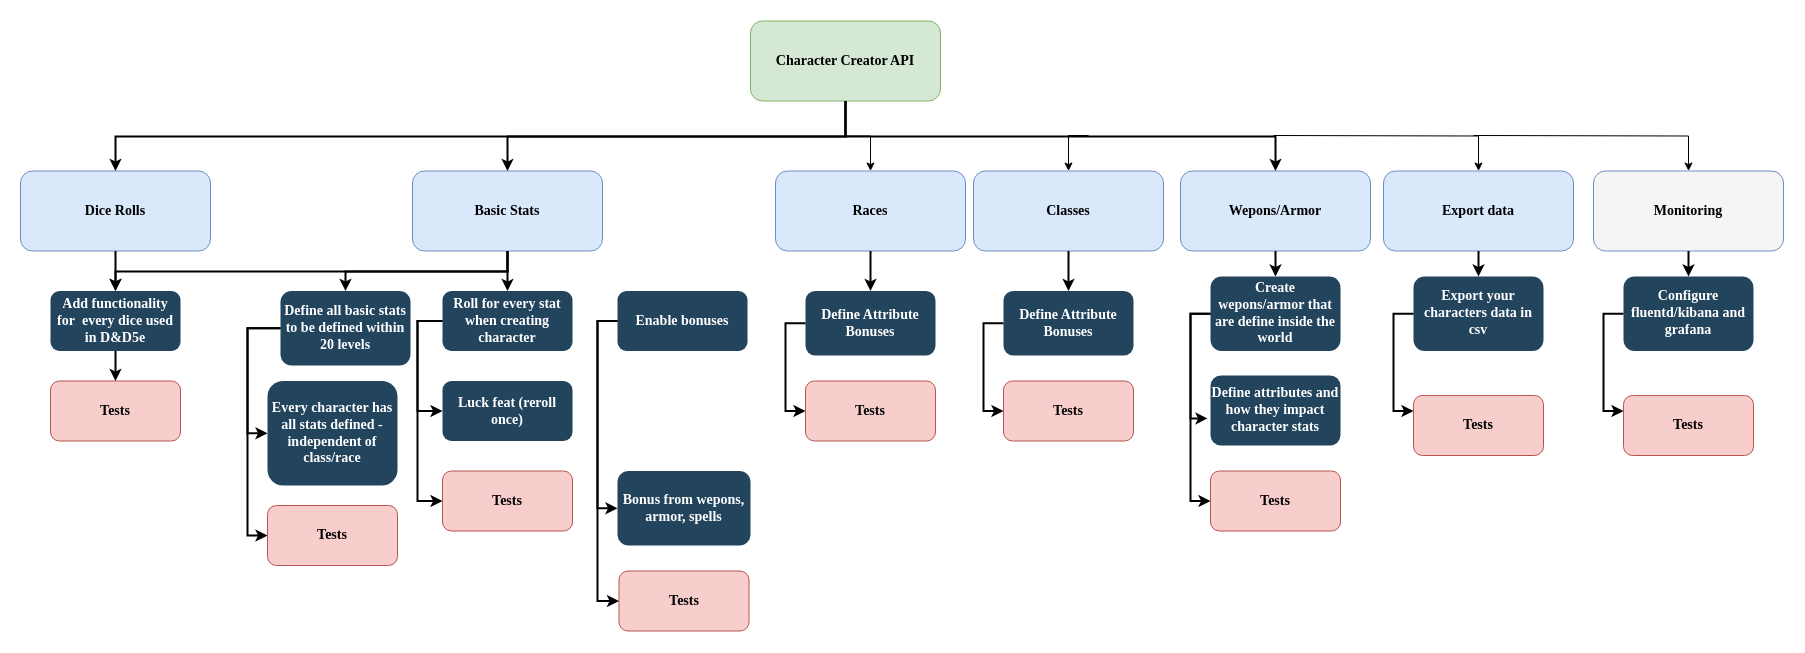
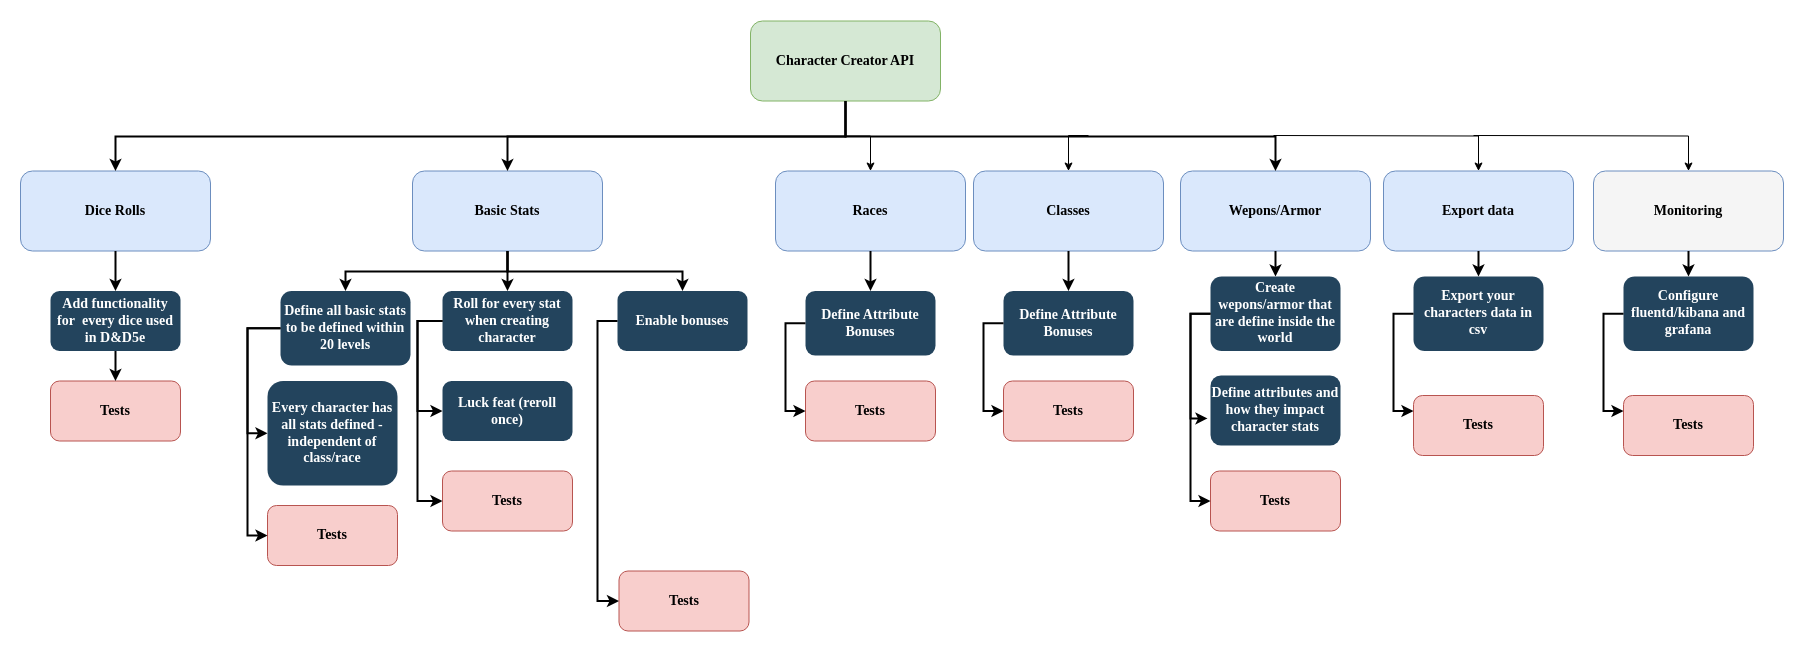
edge "Basic Stats" -> "Add functionality for every dice used in D&D5e": now "Basic Stats" -> "Enable bonuses"
edge "Enable bonuses" -> "Bonus from wepons, armor, spells": removed
node "Bonus from wepons, armor, spells": removed
